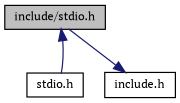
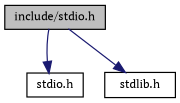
edge "stdio.h" -> "include/stdio.h": reversed
node "include.h": label "include.h" -> "stdlib.h"
